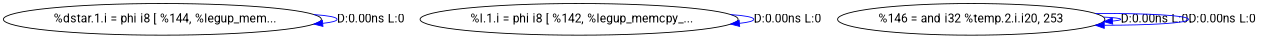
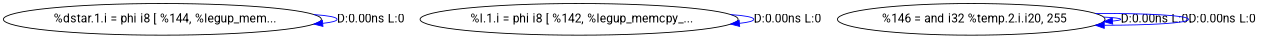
node "%146 = and i32 %temp.2.i.i20, 253": label "%146 = and i32 %temp.2.i.i20, 253" -> "%146 = and i32 %temp.2.i.i20, 255"
